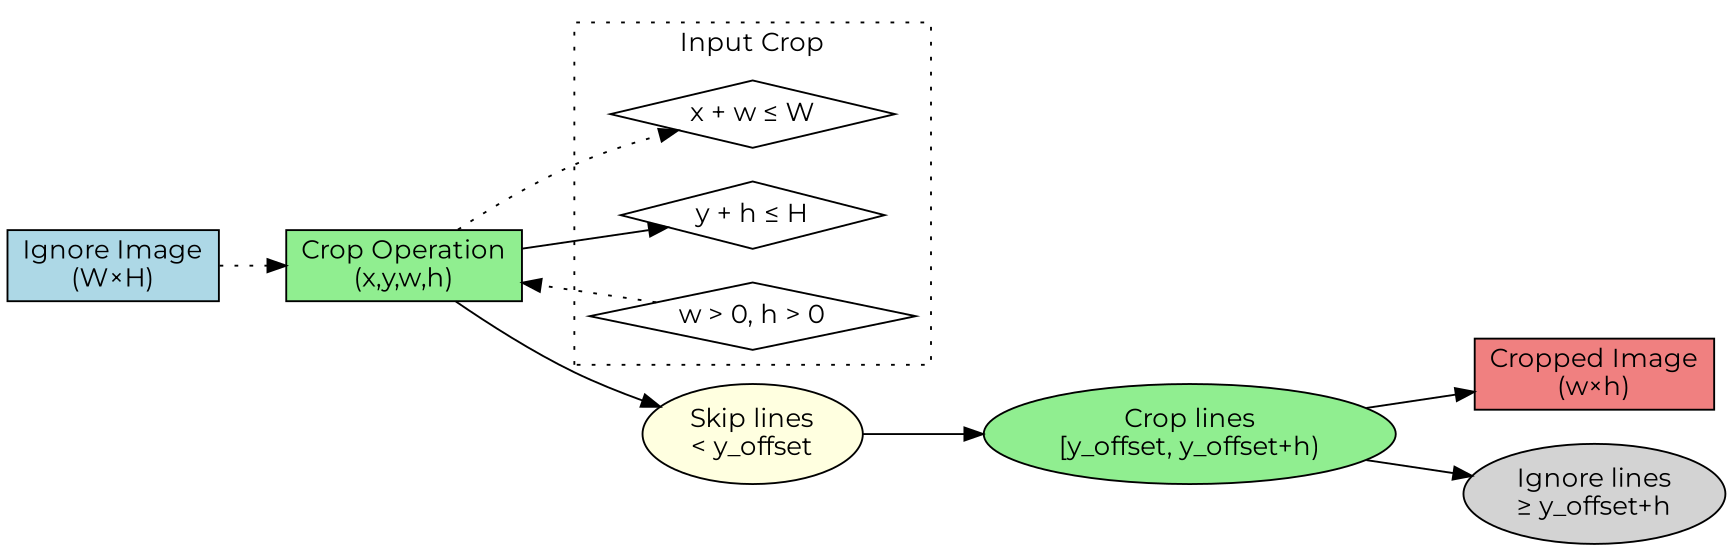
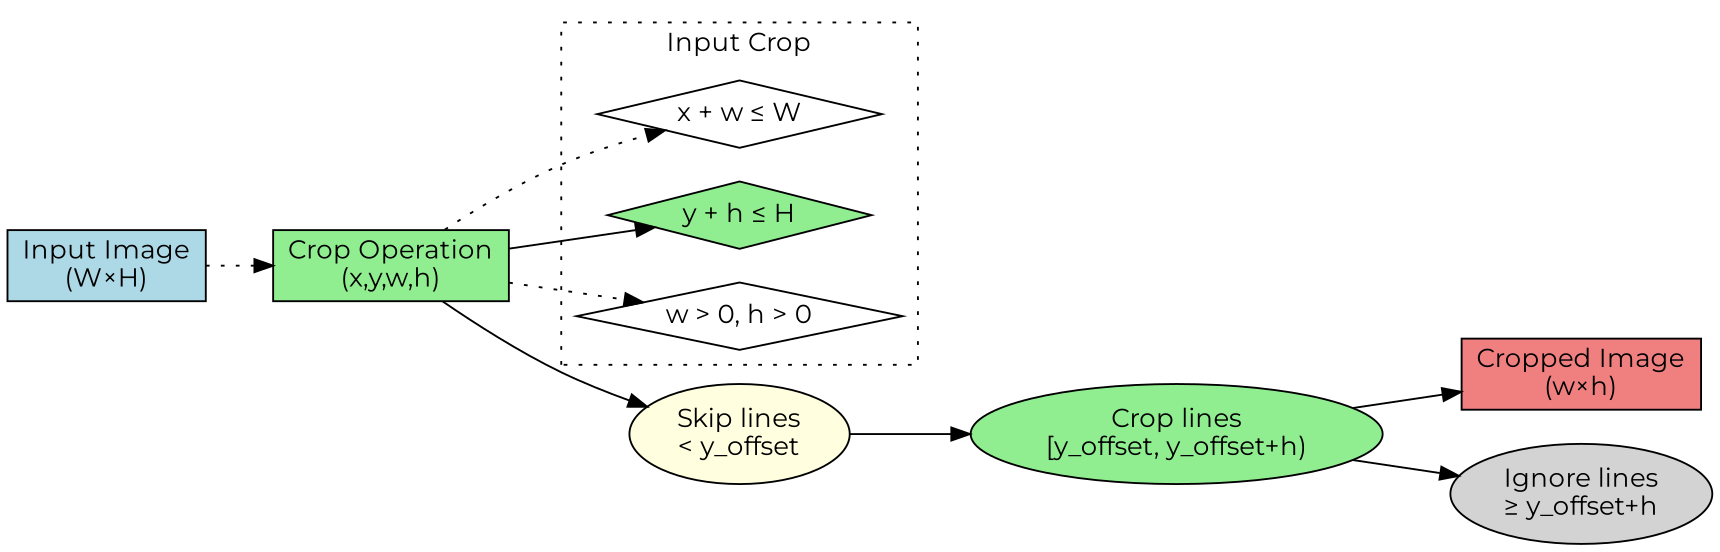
node "y + h ≤ H": fillcolor white -> lightgreen
node "Ignore Image (W×H)": label "Ignore Image (W×H)" -> "Input Image (W×H)"
edge "w > 0, h > 0" -> "Crop Operation (x,y,w,h)": reversed
